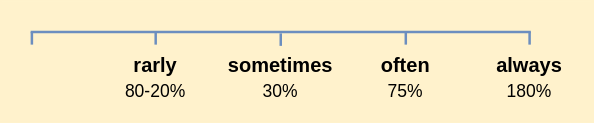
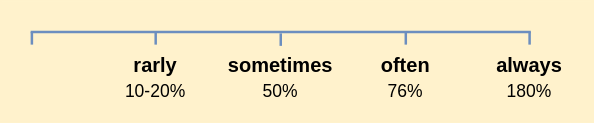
node "rarly80-20%": label "rarly80-20%" -> "rarly10-20%"
node "sometimes30%": label "sometimes30%" -> "sometimes50%"
node "often75%": label "often75%" -> "often76%"
